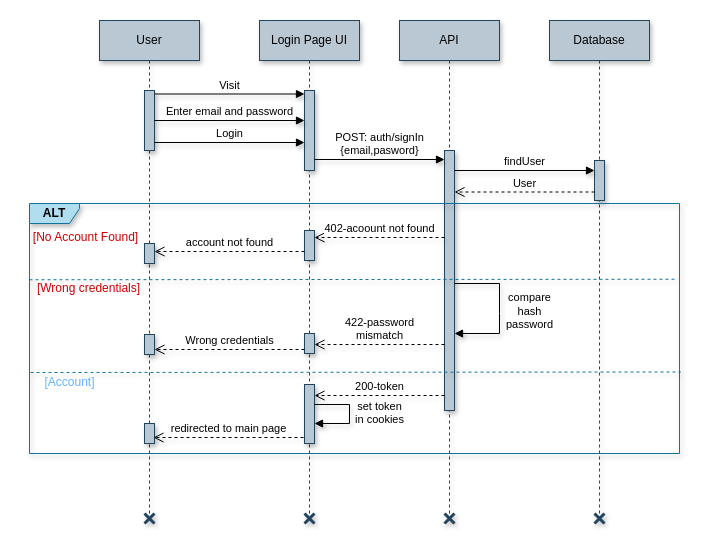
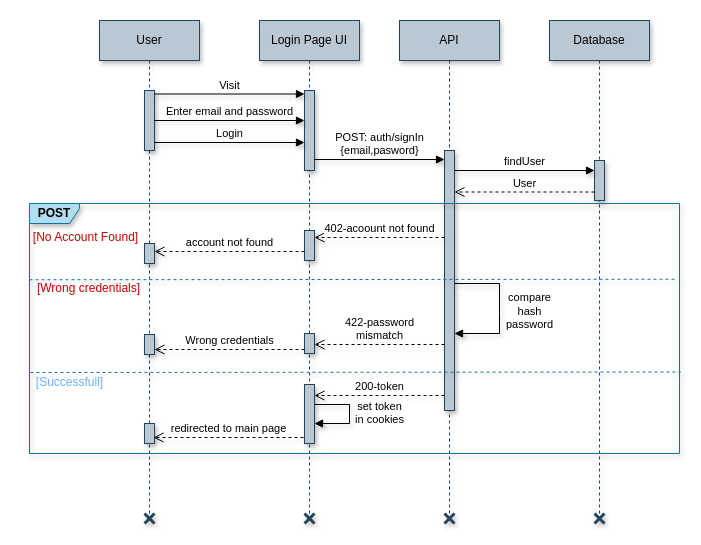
node "ALT": label "ALT" -> "POST"
node "[Account]": label "[Account]" -> "[Successfull]"
